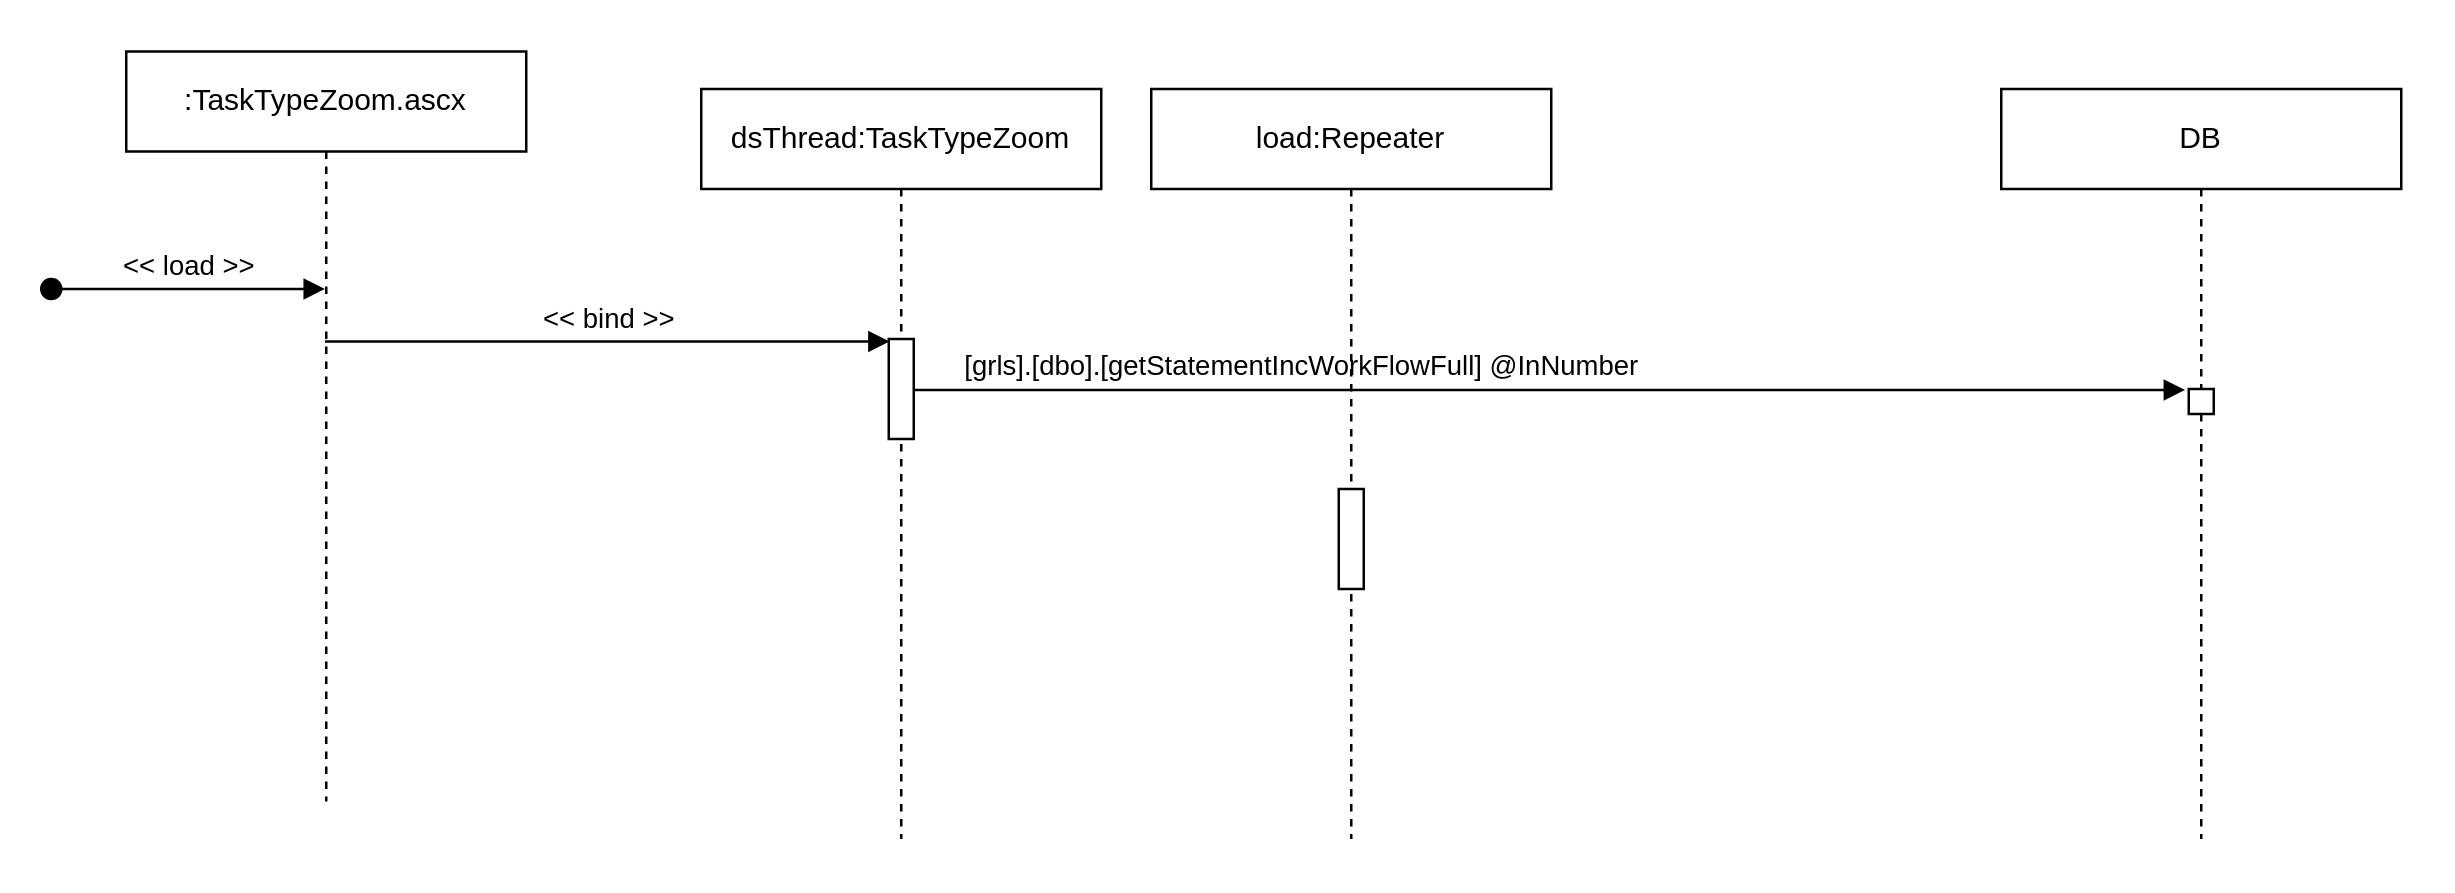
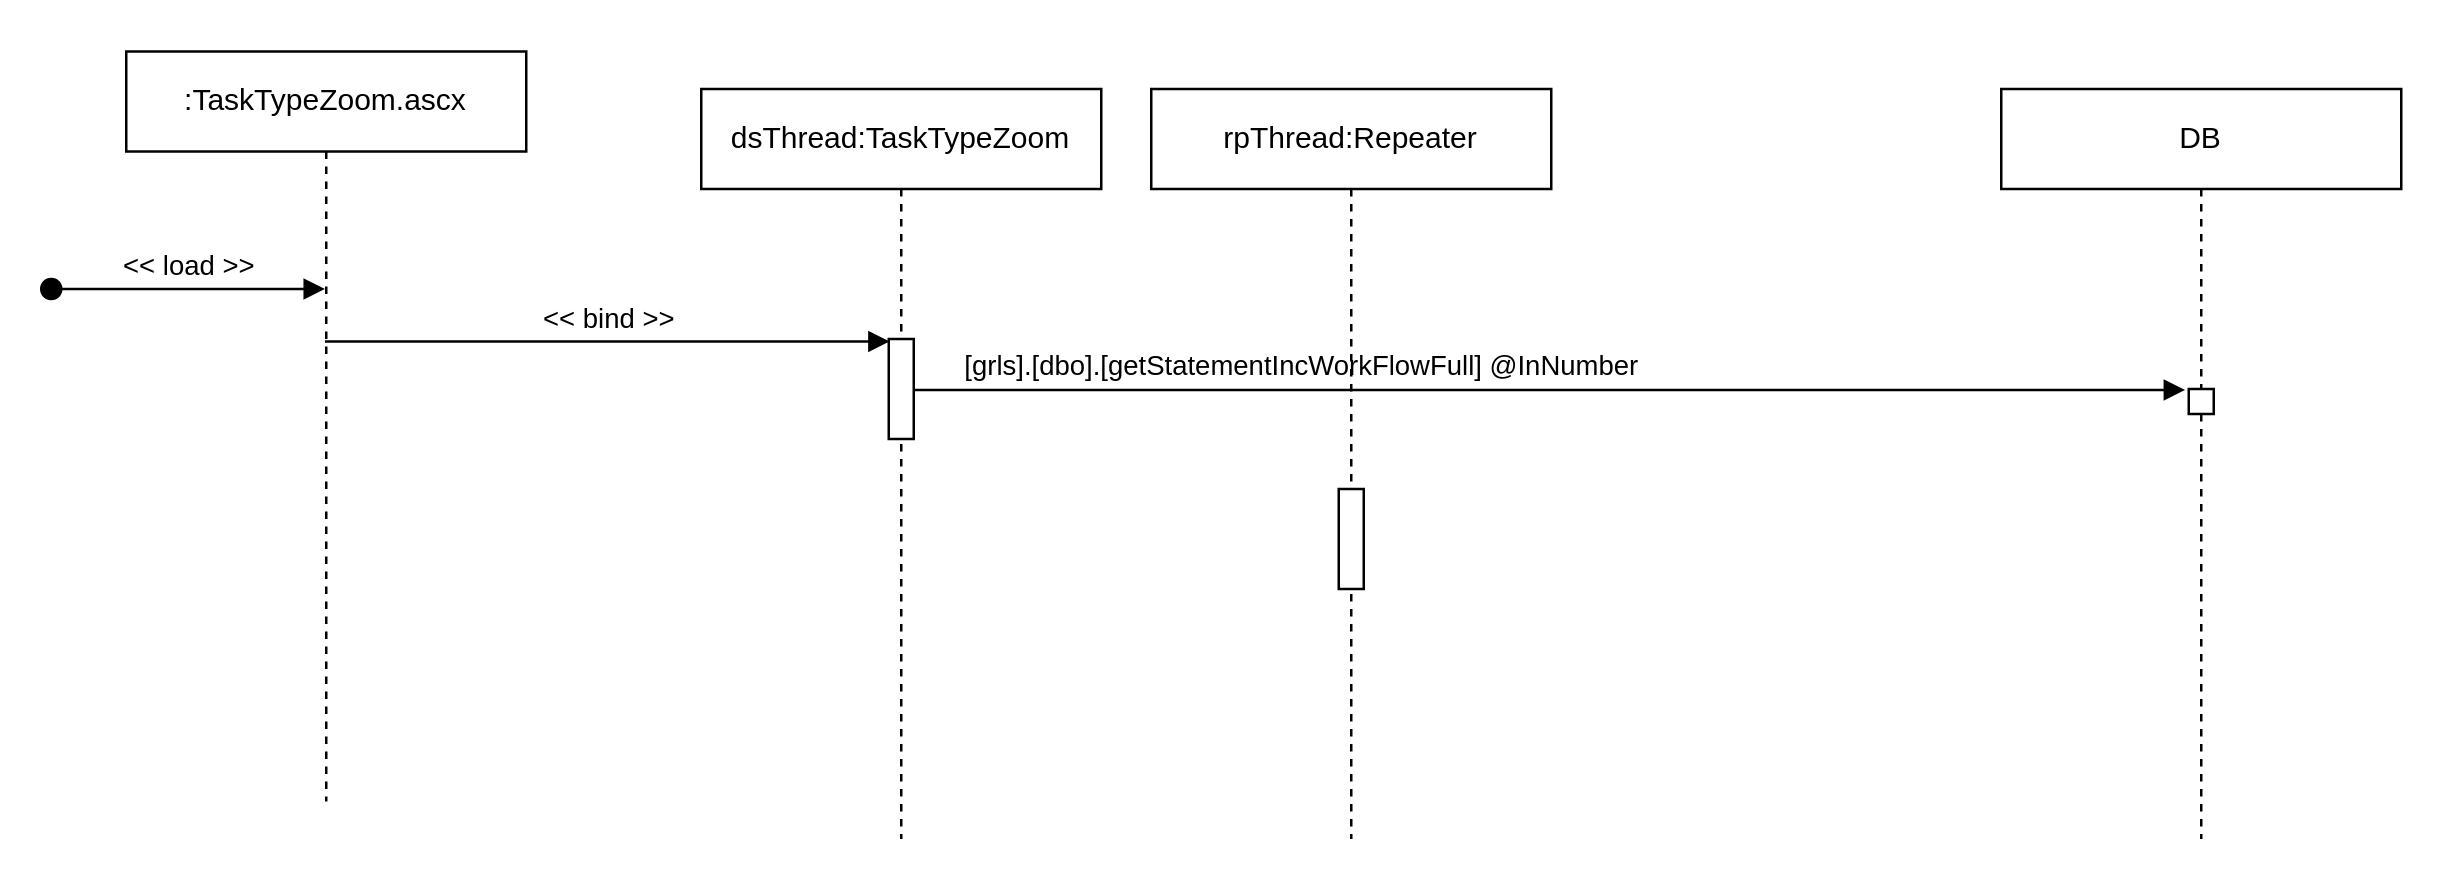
node "load:Repeater": label "load:Repeater" -> "rpThread:Repeater"
